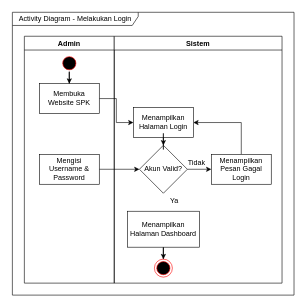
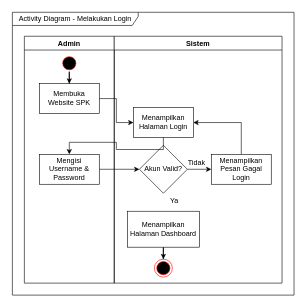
edge "Menampilkan Halaman Login" -> "Akun Valid?": now "Menampilkan Halaman Login" -> "Mengisi Username & Password"
